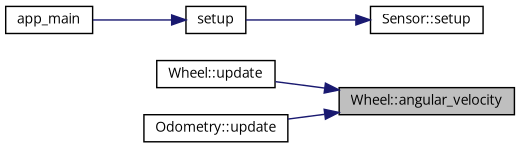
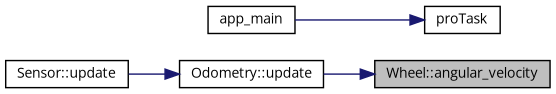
node "setup": label "setup" -> "proTask"
node "Sensor::setup": removed
node "Sensor::update": added
node "Wheel::update": removed
